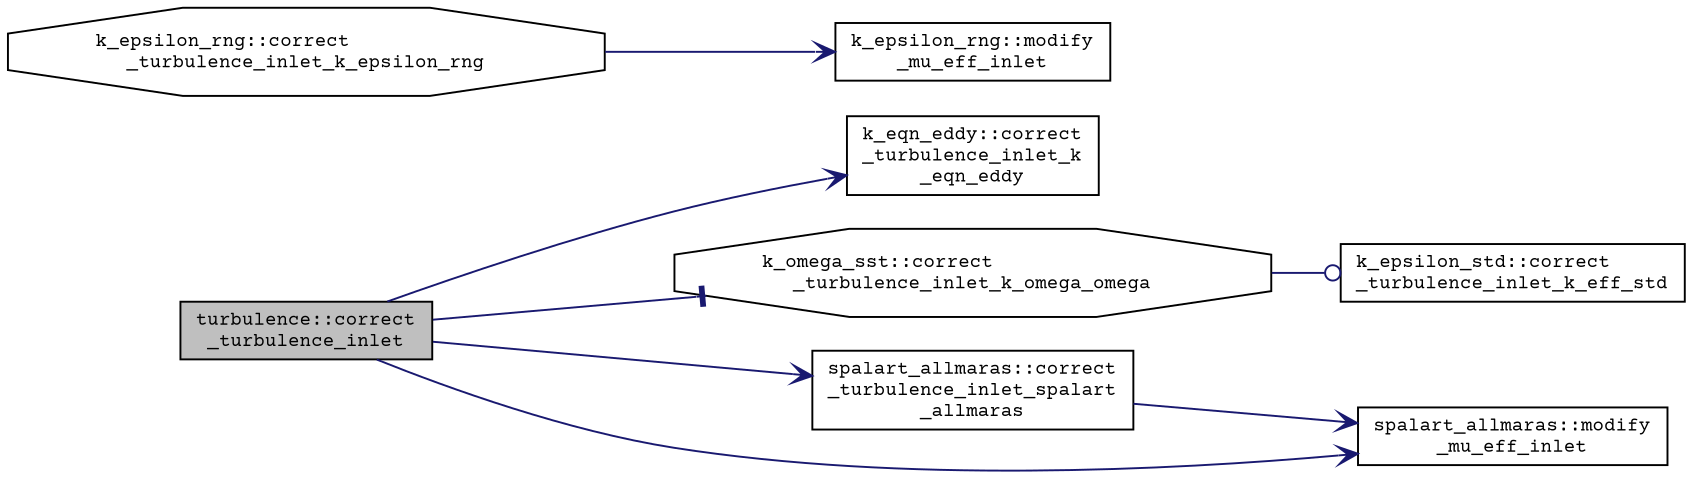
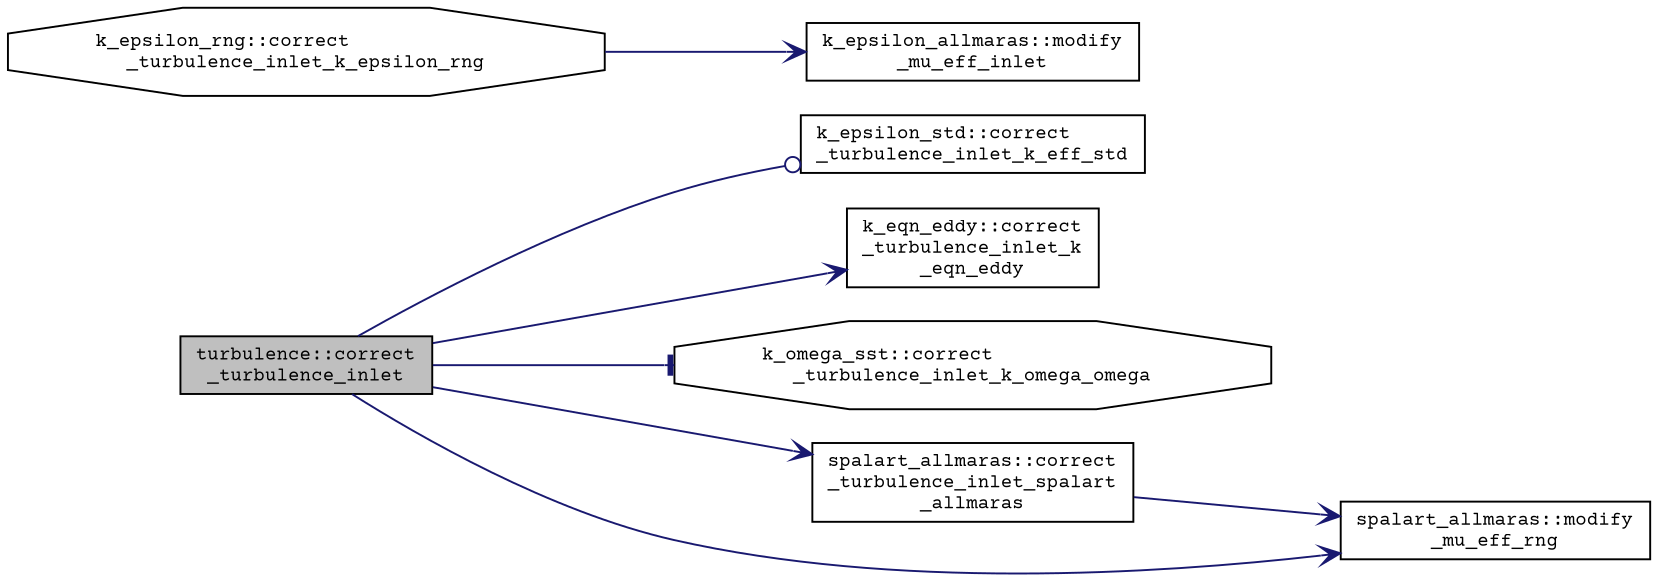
node "k_epsilon_rng::modify _mu_eff_inlet": label "k_epsilon_rng::modify _mu_eff_inlet" -> "k_epsilon_allmaras::modify _mu_eff_inlet"
edge "k_omega_sst::correct _turbulence_inlet_k_omega_omega" -> "k_epsilon_std::correct _turbulence_inlet_k_eff_std": now "turbulence::correct _turbulence_inlet" -> "k_epsilon_std::correct _turbulence_inlet_k_eff_std"
node "spalart_allmaras::modify _mu_eff_inlet": label "spalart_allmaras::modify _mu_eff_inlet" -> "spalart_allmaras::modify _mu_eff_rng"
